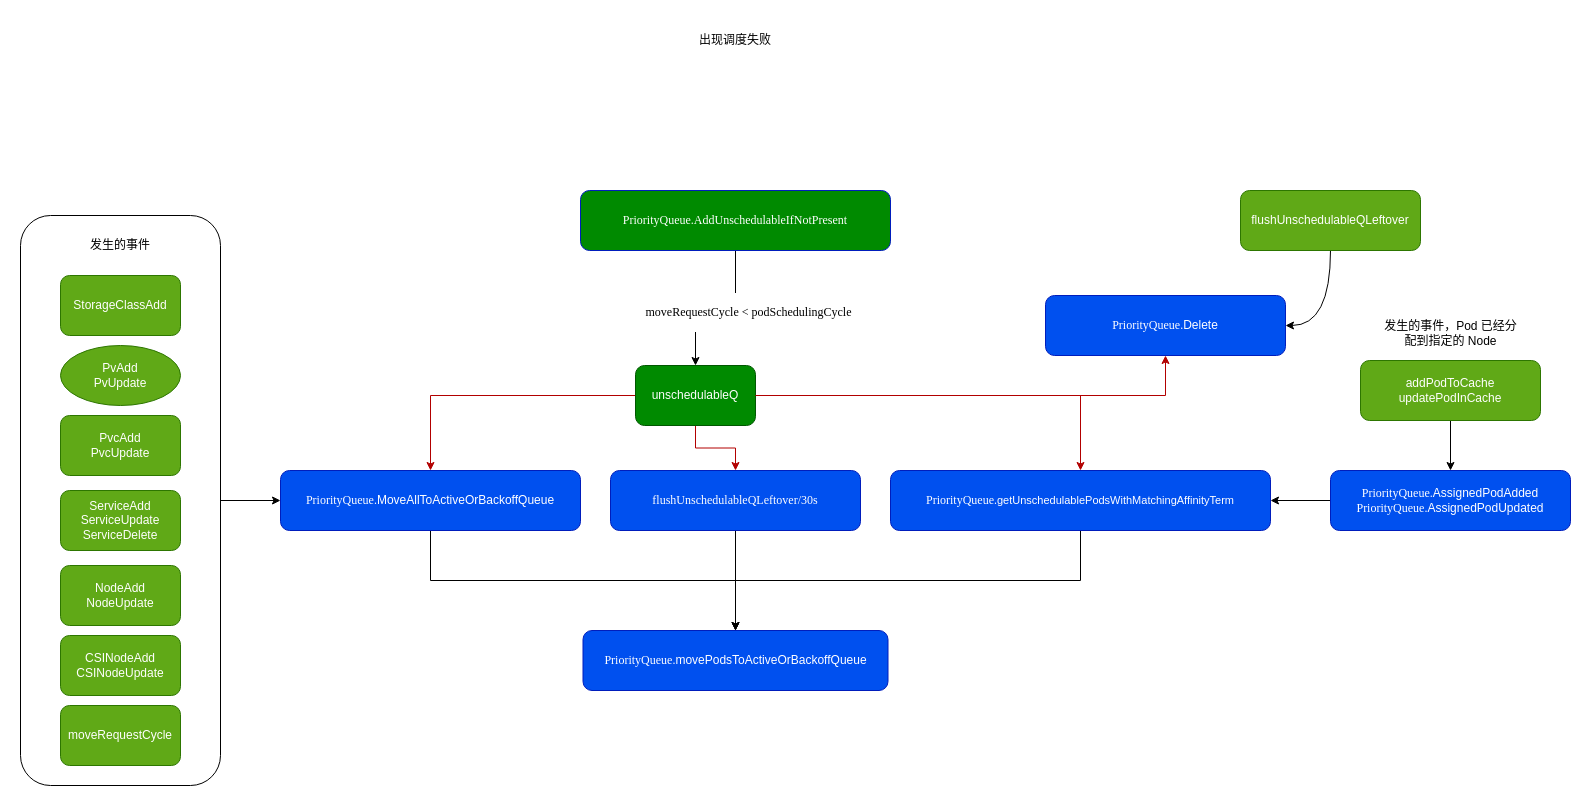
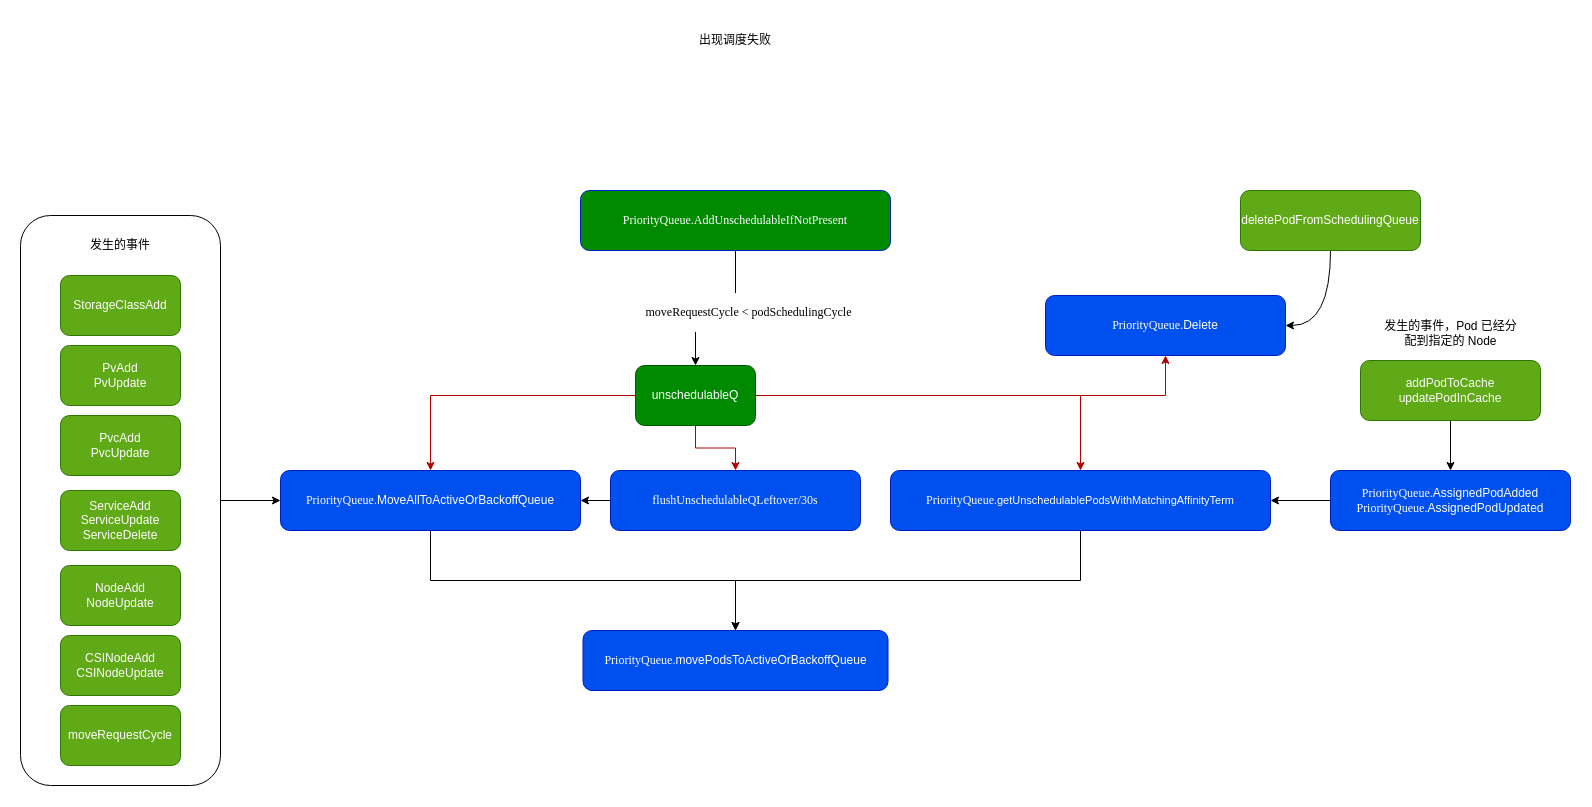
node "flushUnschedulableQLeftover": label "flushUnschedulableQLeftover" -> "deletePodFromSchedulingQueue"
node "PvAdd PvUpdate": shape ellipse -> rounded rectangle
edge "flushUnschedulableQLeftover/30s" -> "PriorityQueue.movePodsToActiveOrBackoffQueue": now "flushUnschedulableQLeftover/30s" -> "PriorityQueue.MoveAllToActiveOrBackoffQueue"
